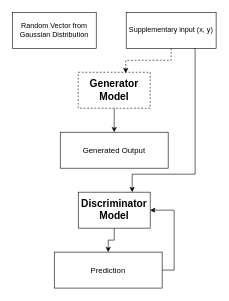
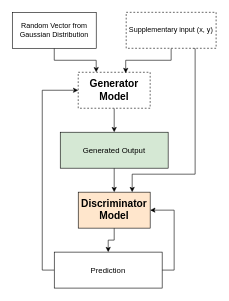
node "Supplementary input (x, y)": style solid -> dashed
edge "Supplementary input (x, y)" -> "Generator Model": style dashed -> solid
edge "Random Vector from Gaussian Distribution" -> "Generator Model": added
node "Generated Output": fillcolor #ffffff -> #d5e8d4
edge "Generated Output" -> "Discriminator Model": added
node "Discriminator Model": fillcolor #ffffff -> #ffe6cc
edge "Prediction" -> "Generator Model": added
